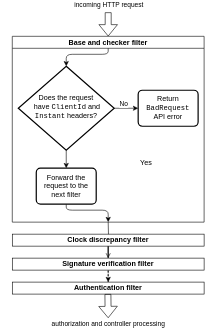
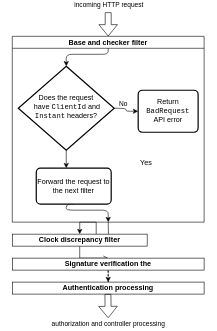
node "Return BadRequest API error": size 60x36 -> 60x42
node "Forward the request to the next filter": size 60x36 -> 75x36
node "Clock discrepancy filter": size 192x12 -> 135x12
node "Signature verification filter": label "Signature verification filter" -> "Signature verification the"
node "Authentication filter": label "Authentication filter" -> "Authentication processing"
